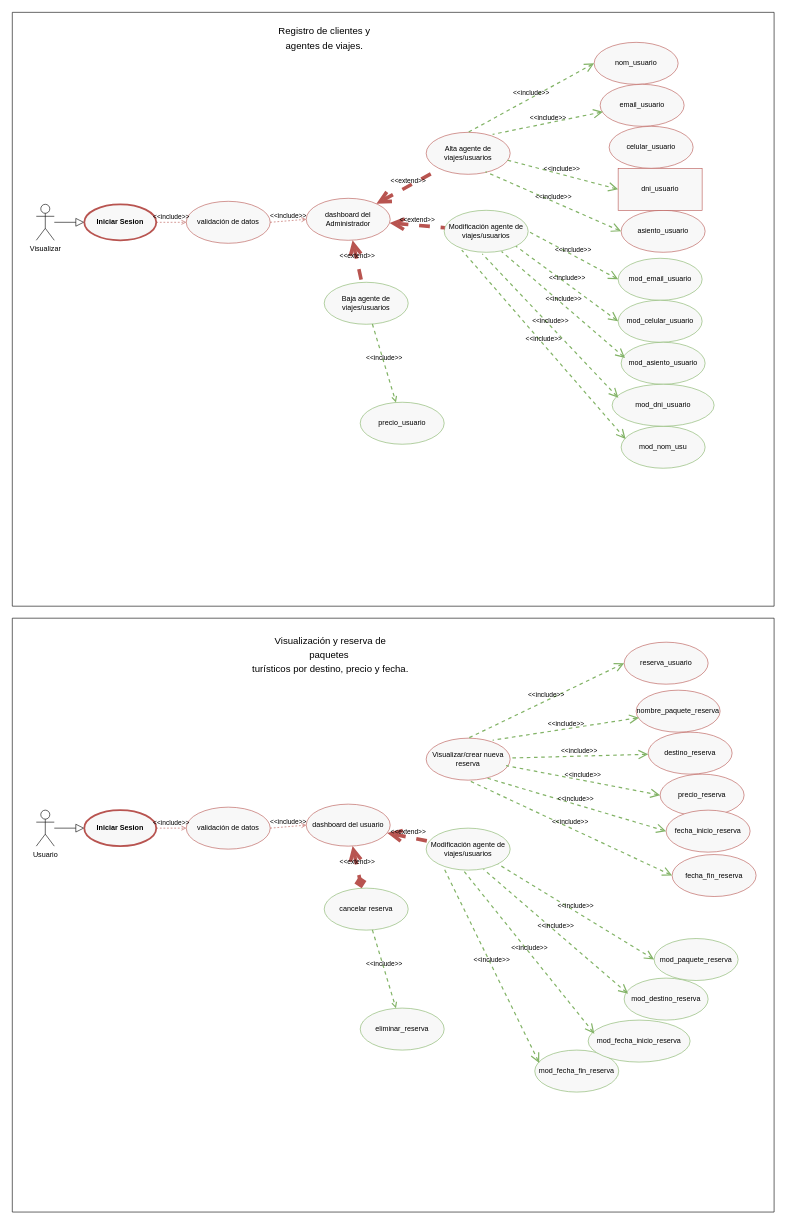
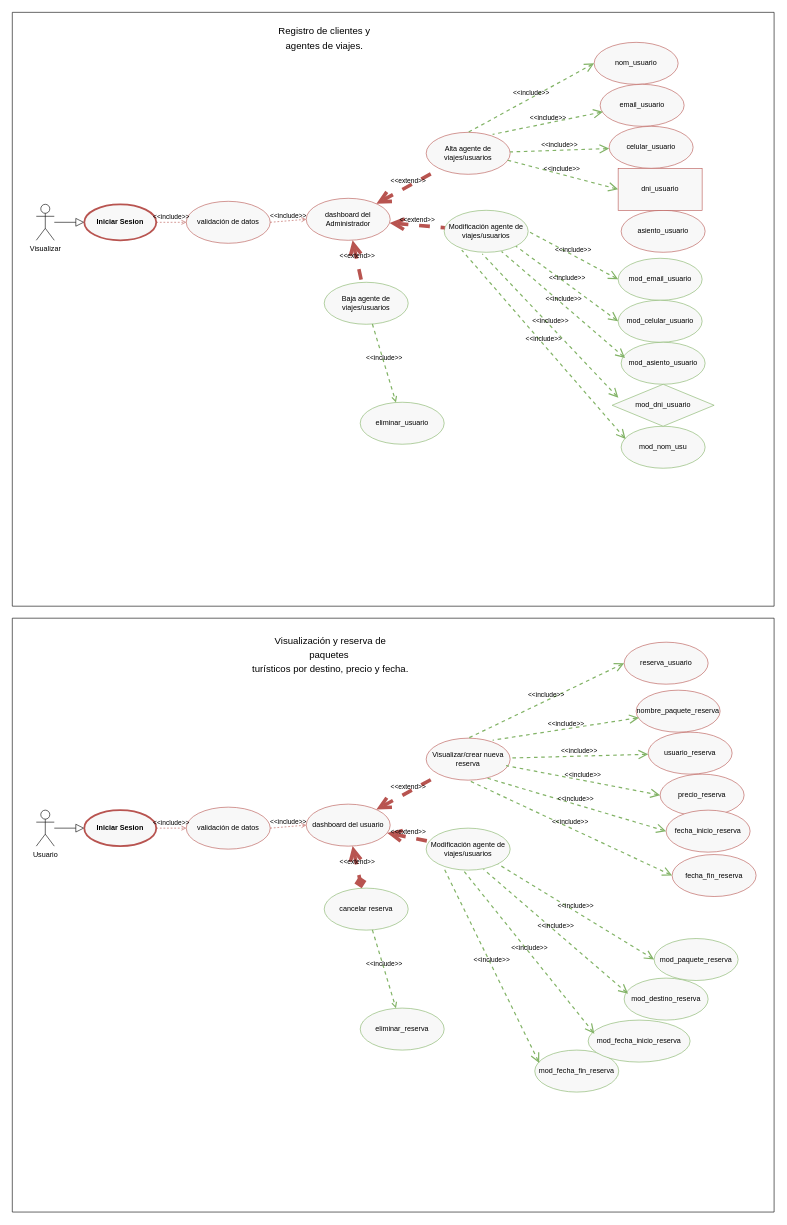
edge "Alta agente de viajes/usuarios" -> "celular_usuario": added, label "<<include>>"
edge "Alta agente de viajes/usuarios" -> "asiento_usuario": removed, label "<<include>>"
node "mod_dni_usuario": shape ellipse -> diamond
node "precio_usuario": label "precio_usuario" -> "eliminar_usuario"
node "destino_reserva": label "destino_reserva" -> "usuario_reserva"
edge "Visualizar/crear nueva reserva" -> "dashboard del usuario": added, label "<<extend>>"
